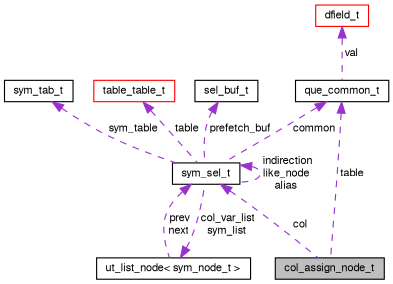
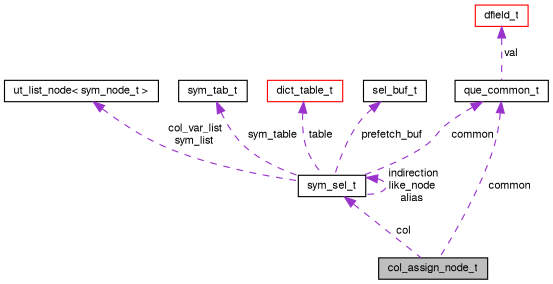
node "table_table_t": label "table_table_t" -> "dict_table_t"
edge "col_assign_node_t" -> "que_common_t": label " table" -> " common"
edge "ut_list_node< sym_node_t >" -> "sym_sel_t": removed, label "prev next"
